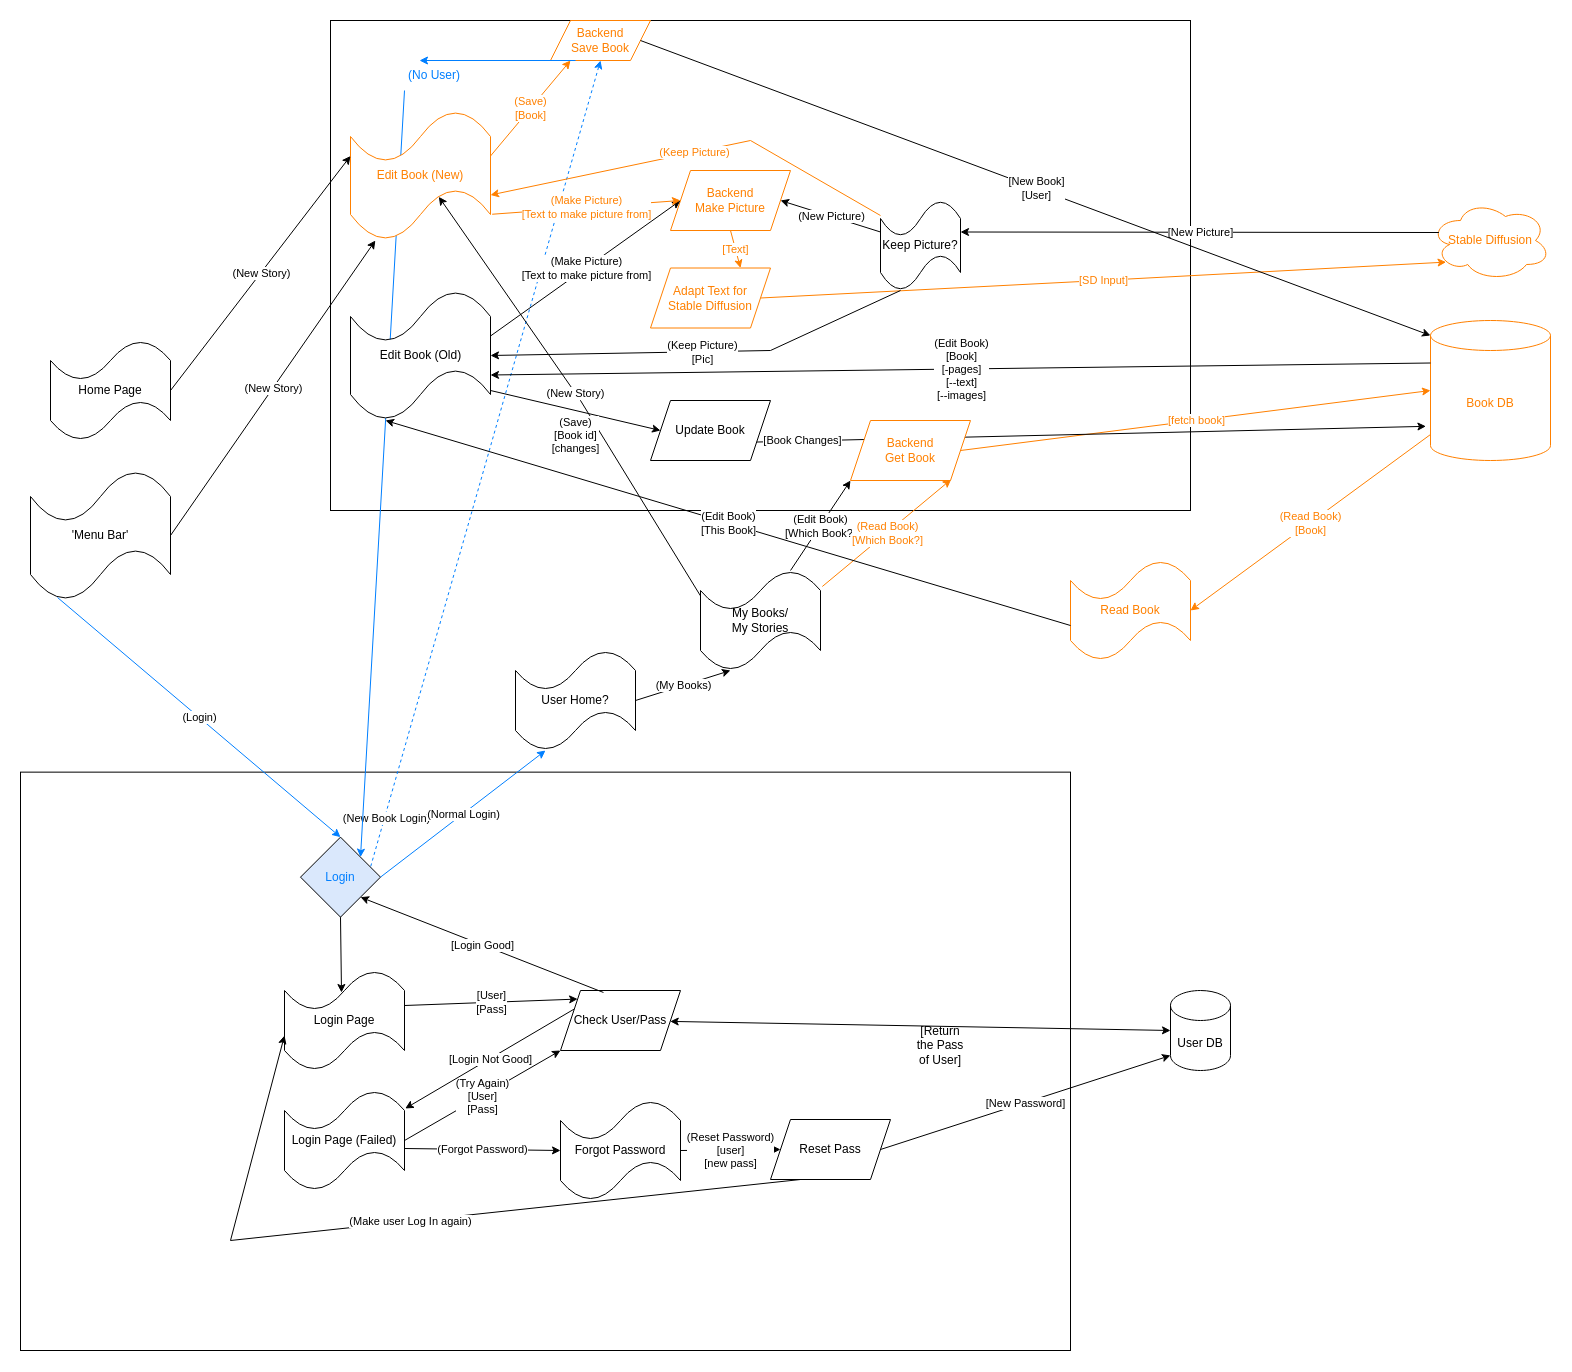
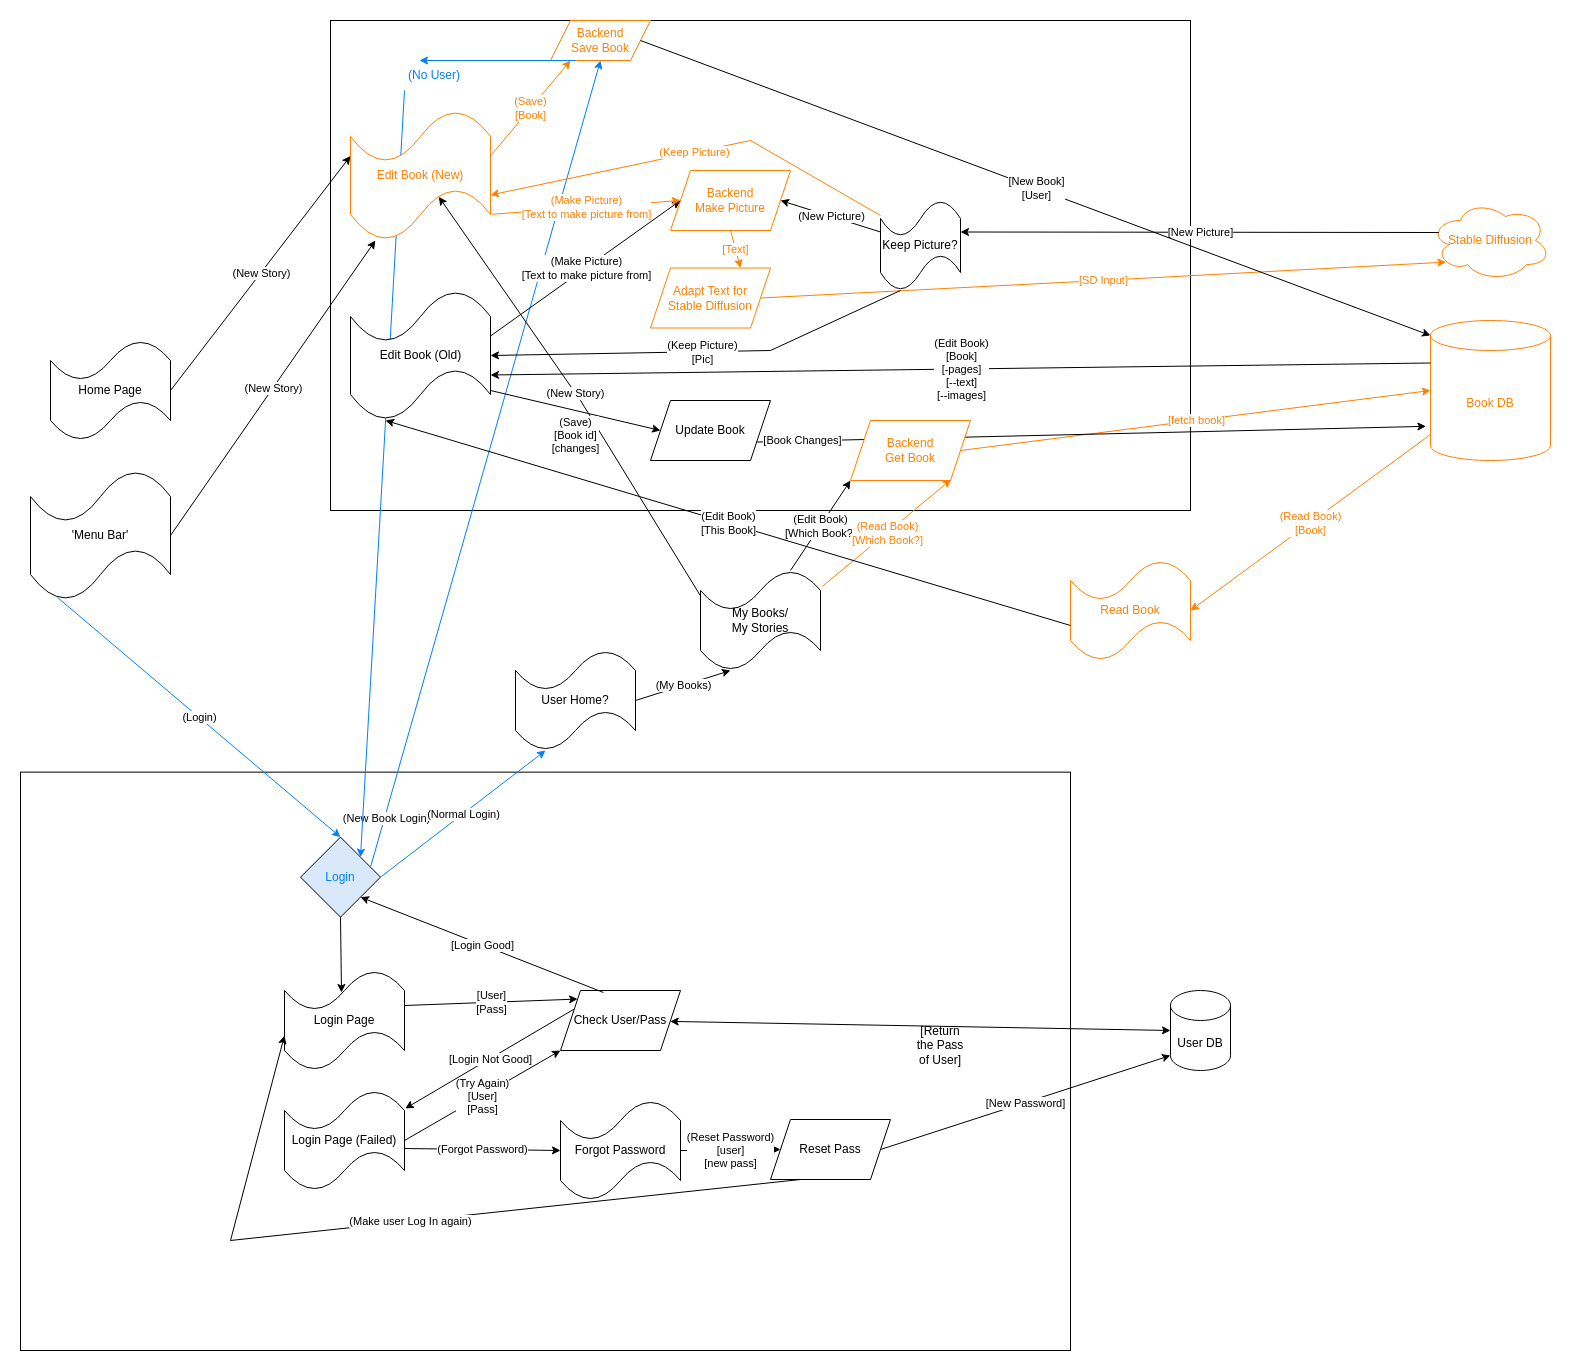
edge "Login" -> "Backend Save Book": style dashed -> solid
